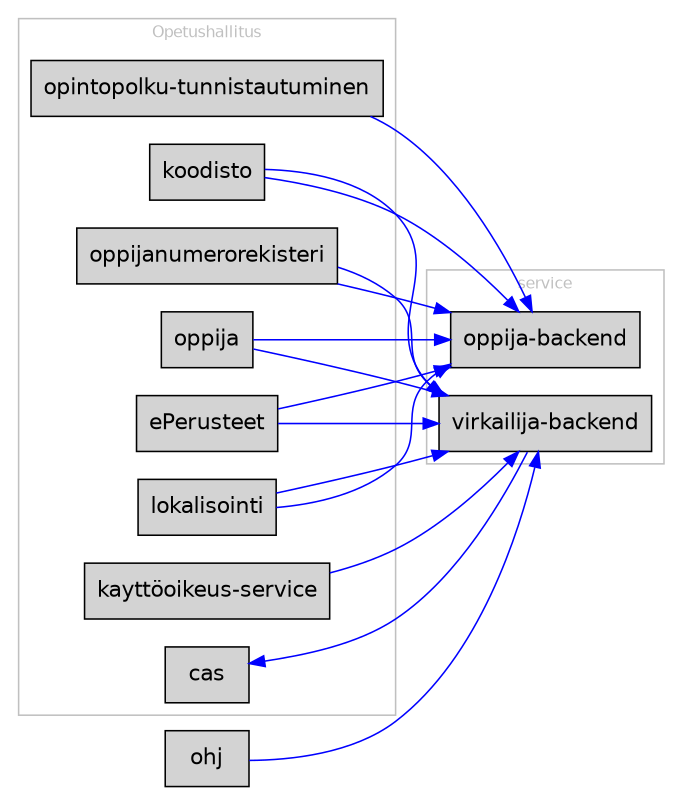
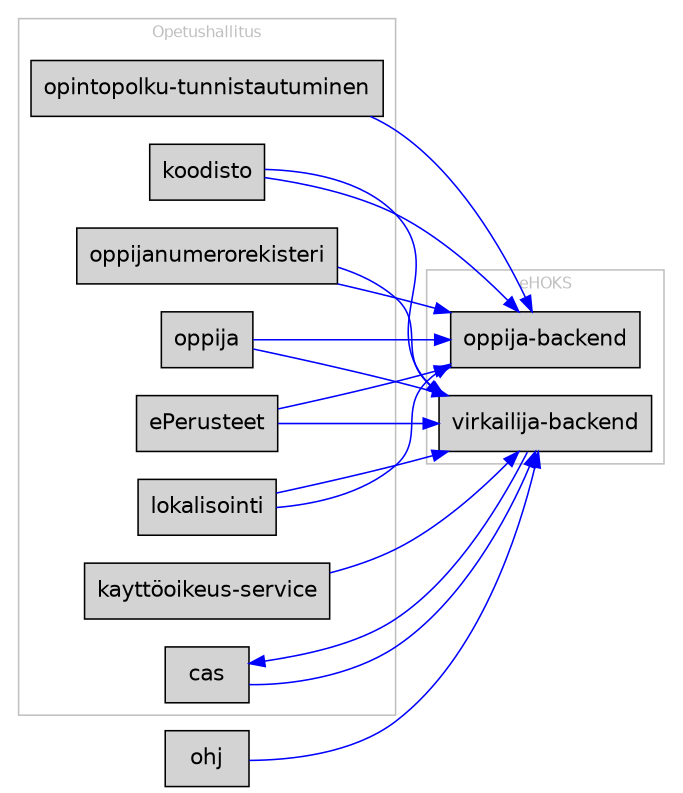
cluster "service": label "service" -> "eHOKS"
edge "cas" -> "virkailija-backend": added
